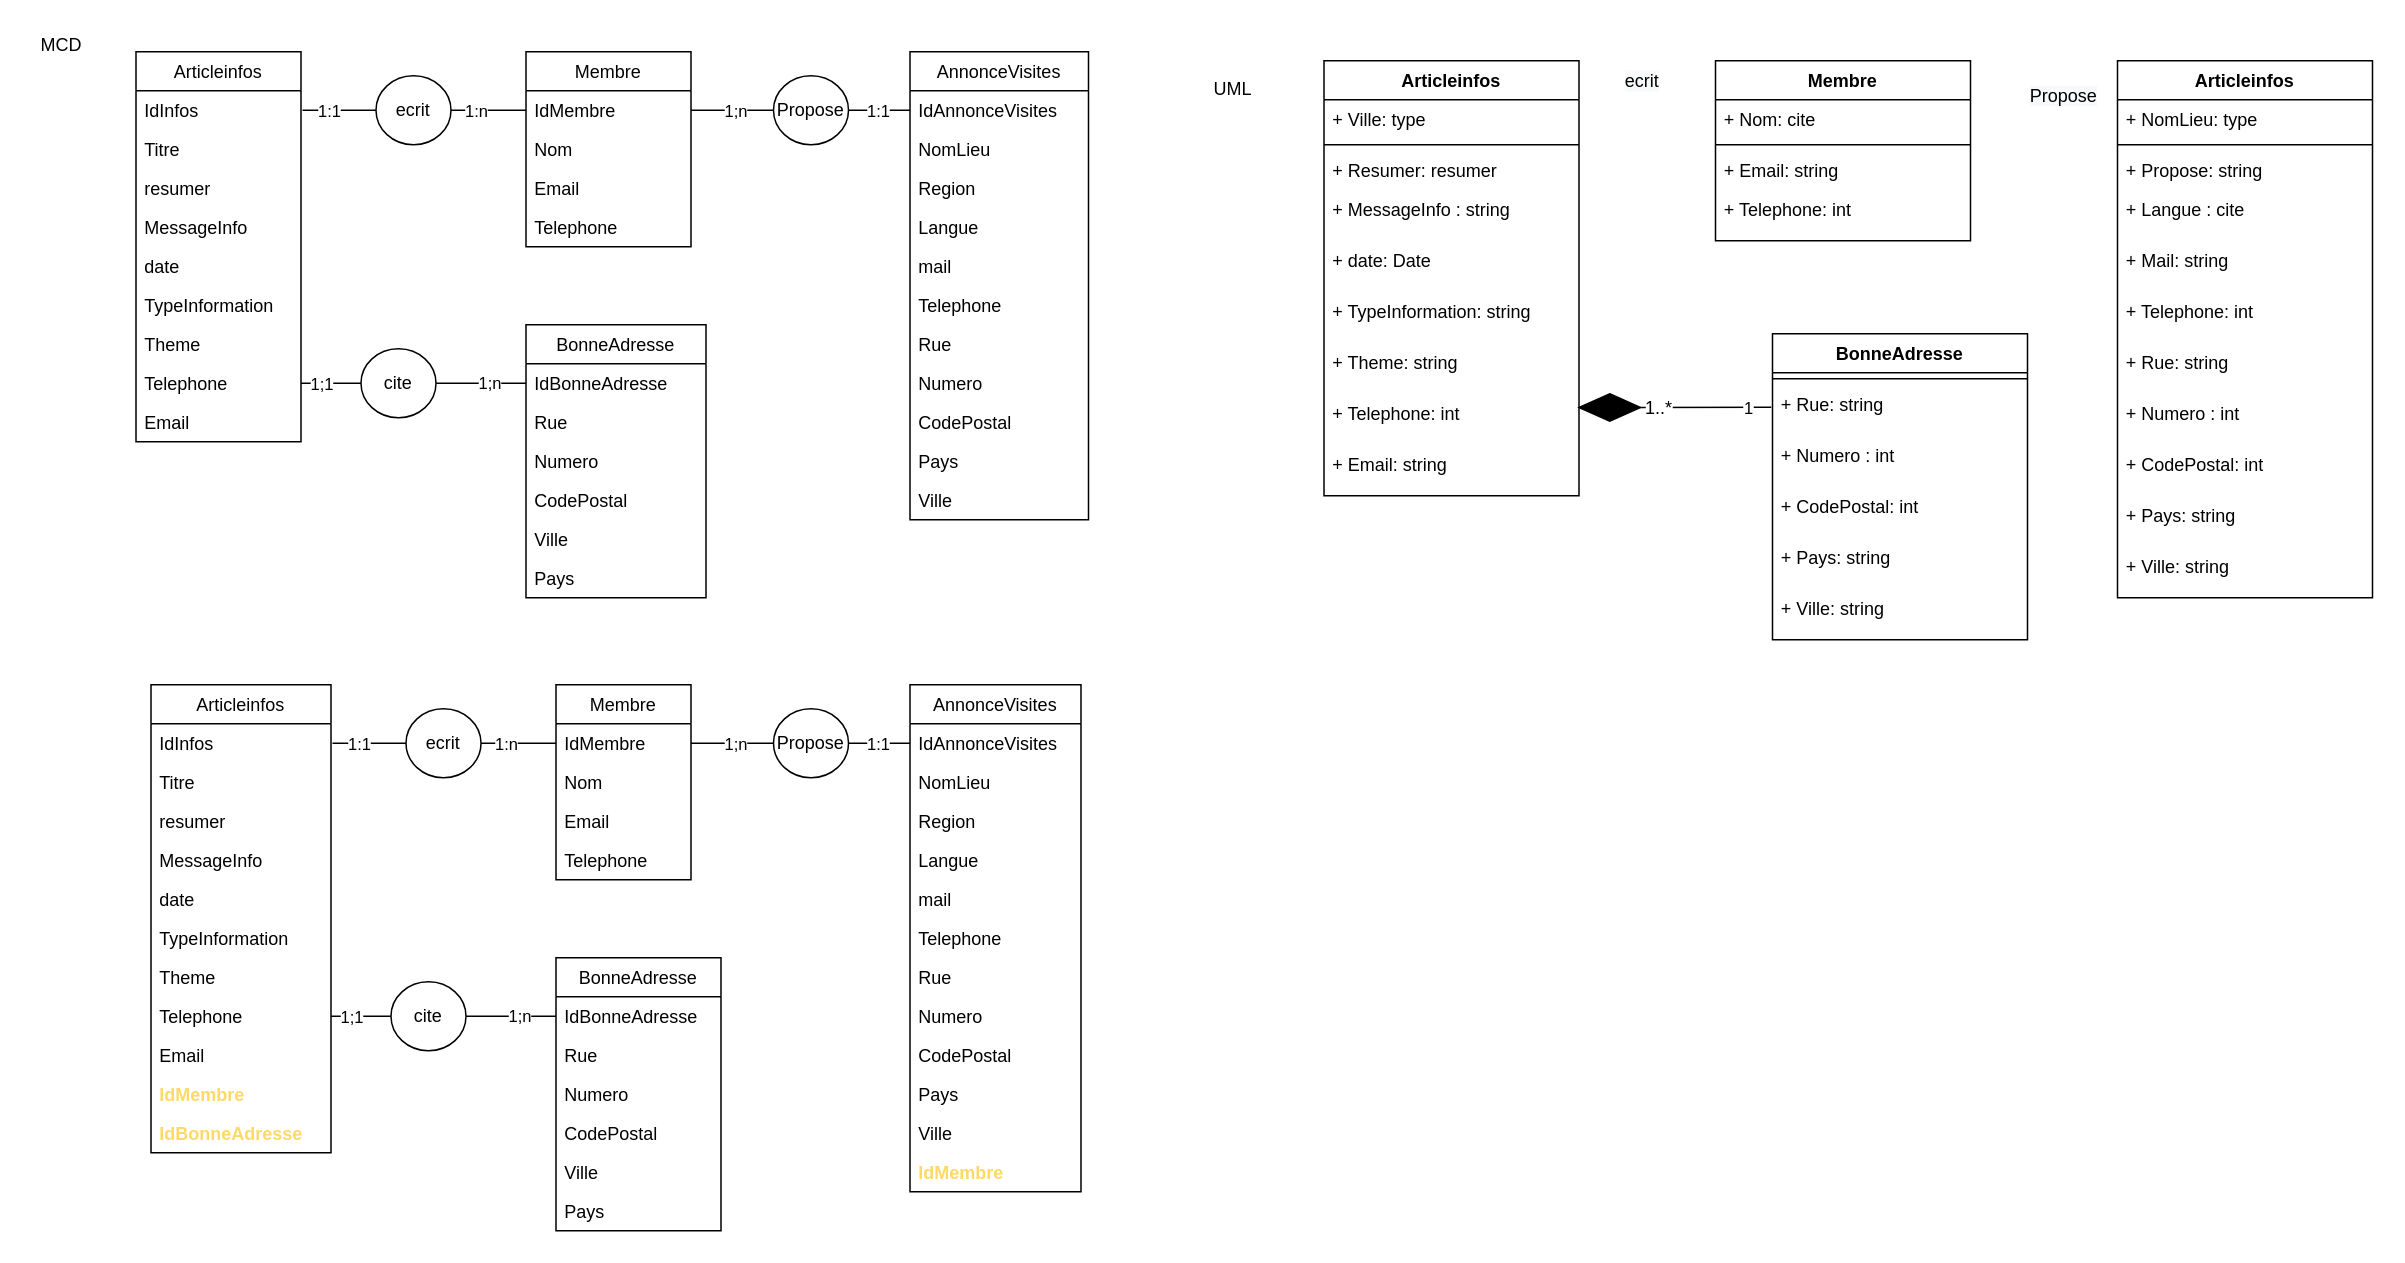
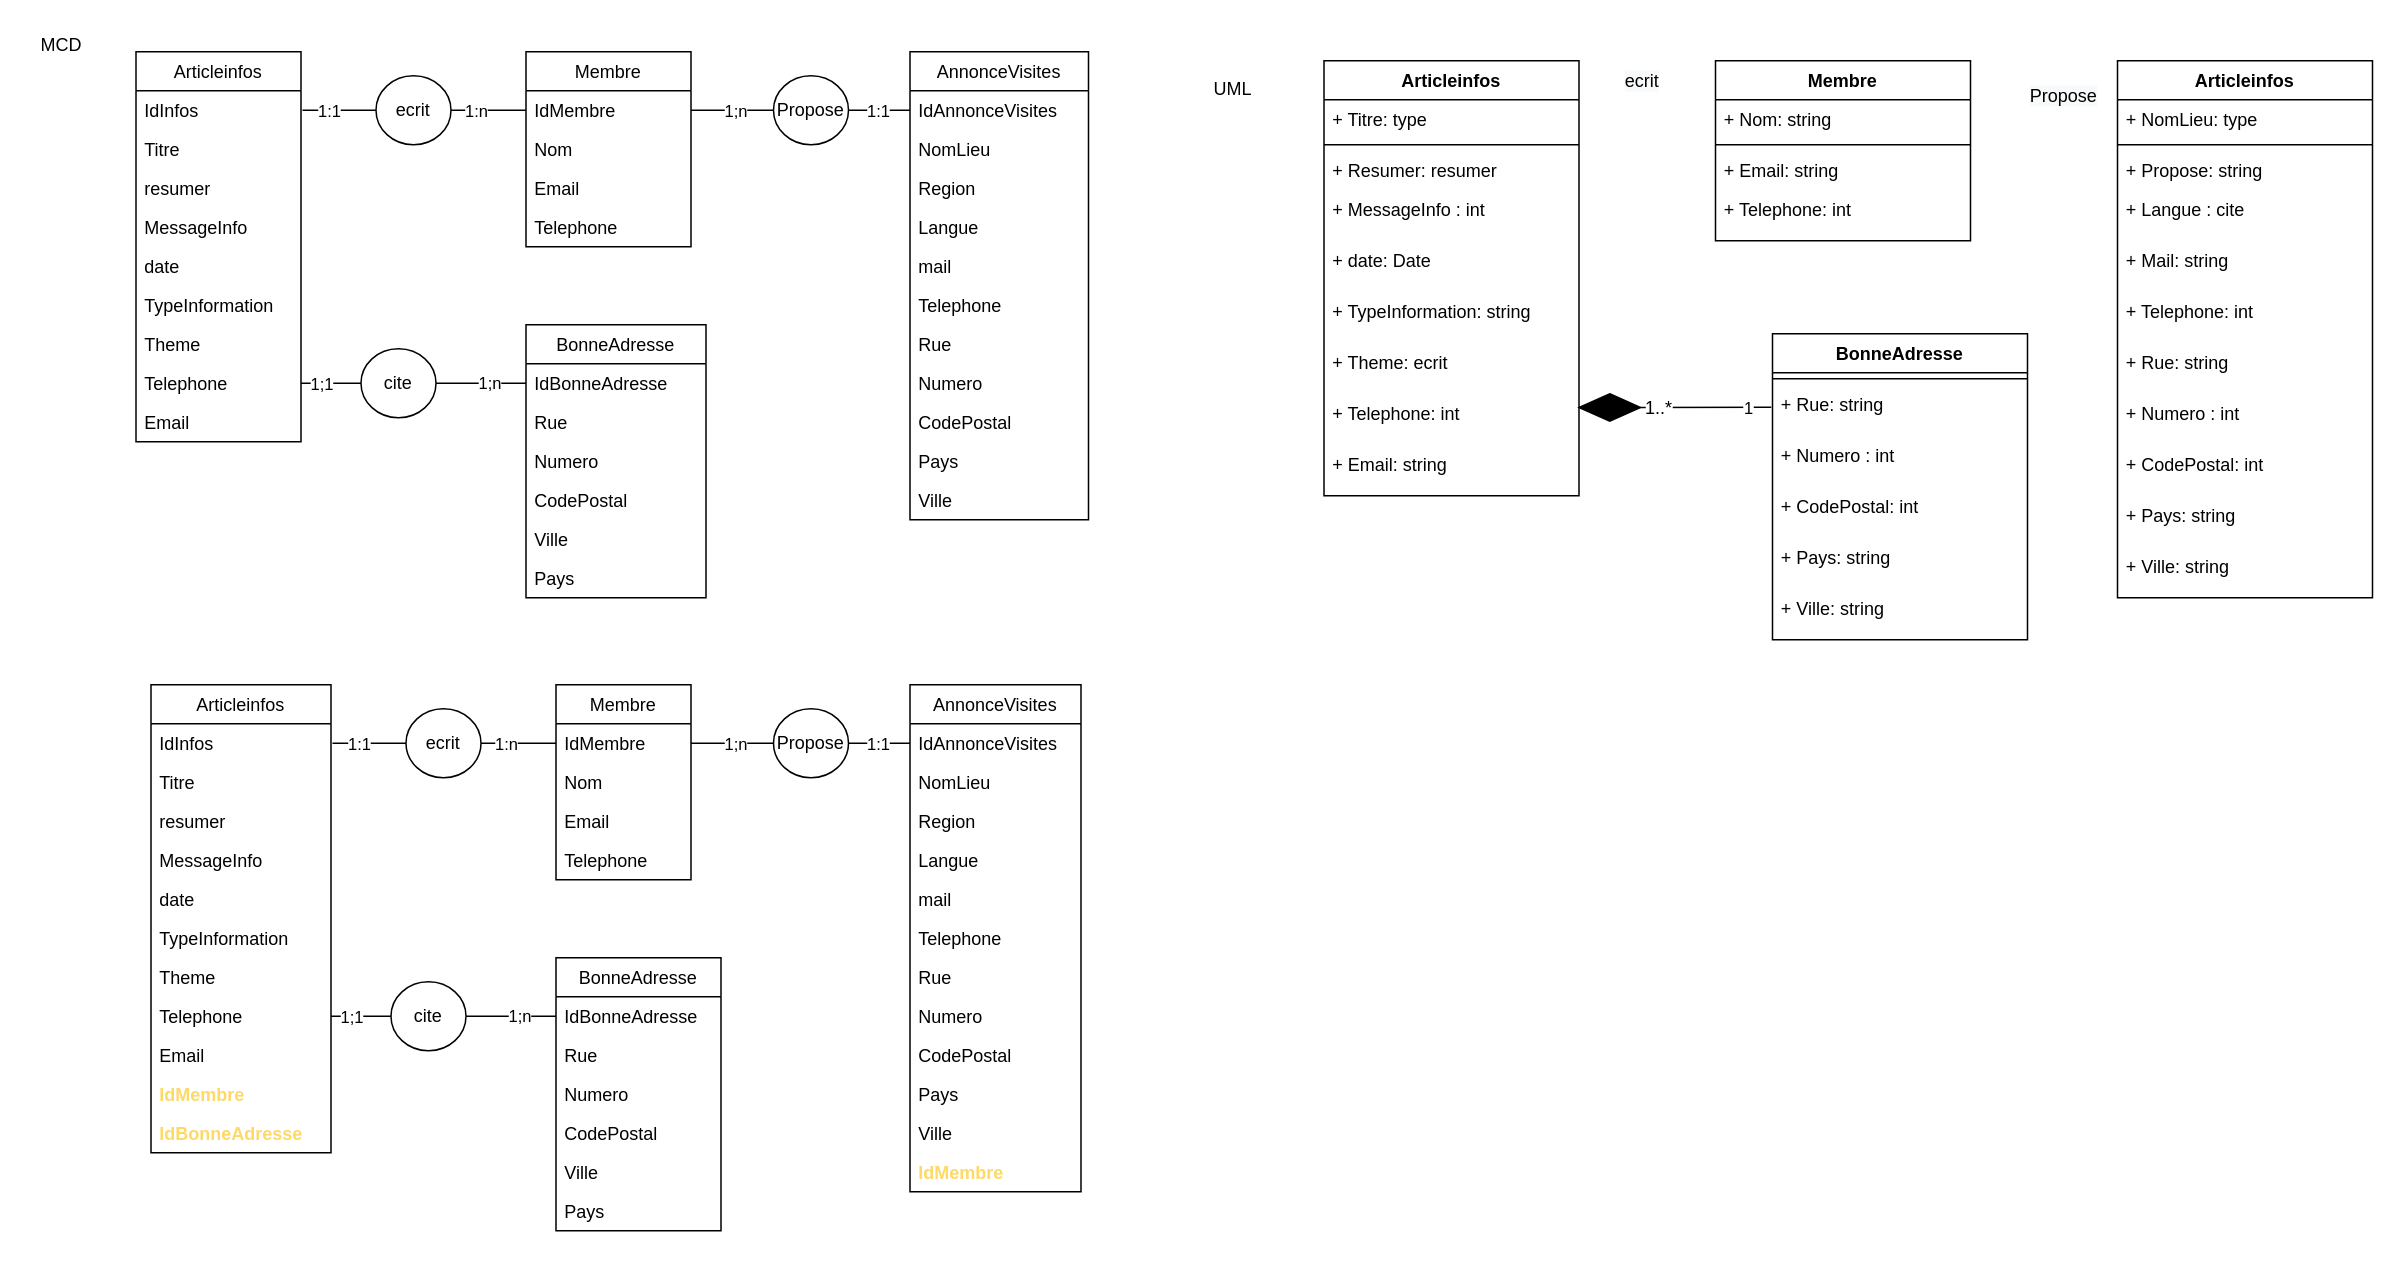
node "+ Ville: type": label "+ Ville: type" -> "+ Titre: type"
node "+ Nom: cite": label "+ Nom: cite" -> "+ Nom: string"
node "+ MessageInfo : string": label "+ MessageInfo : string" -> "+ MessageInfo : int"
node "+ Theme: string": label "+ Theme: string" -> "+ Theme: ecrit"
